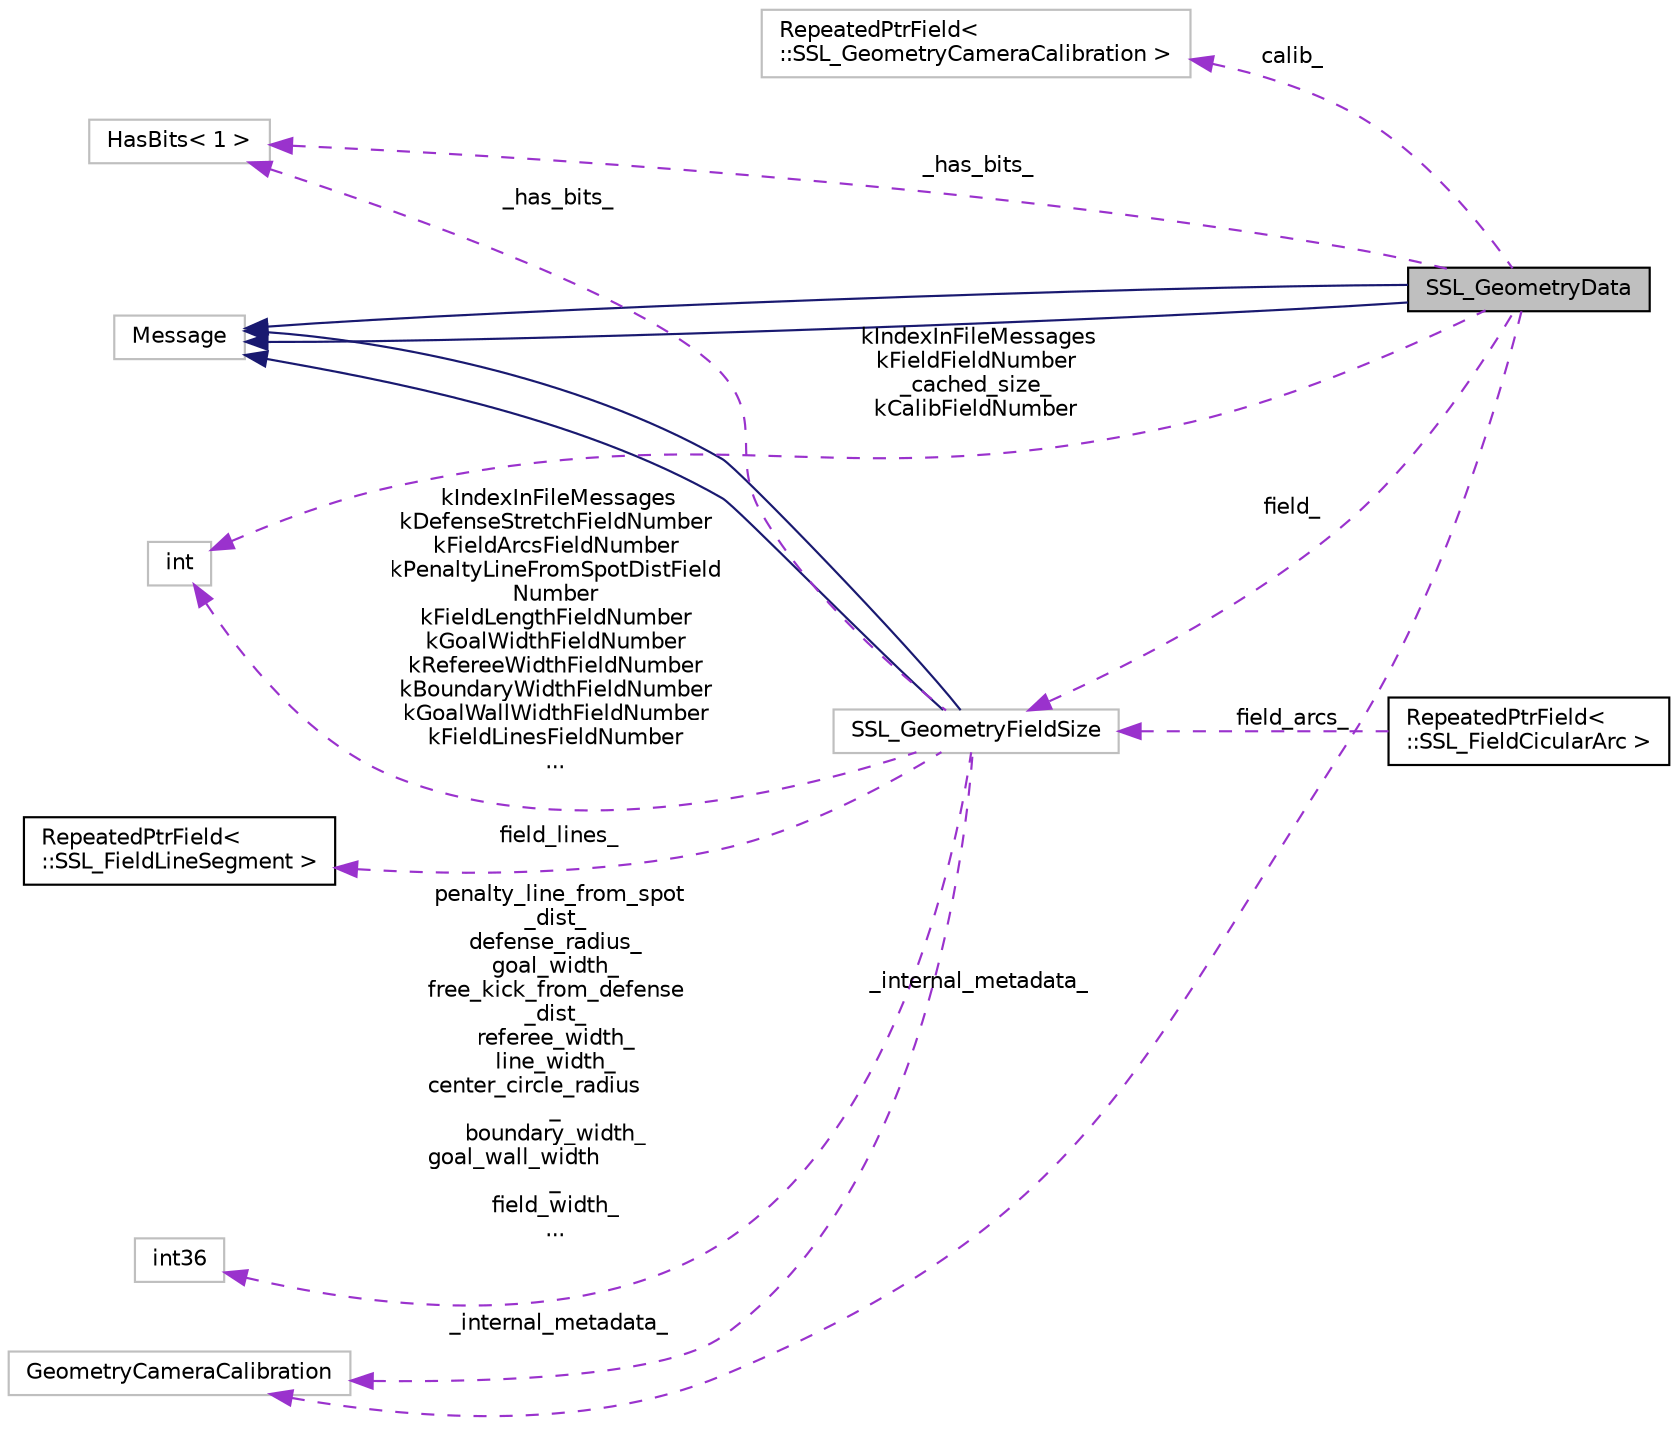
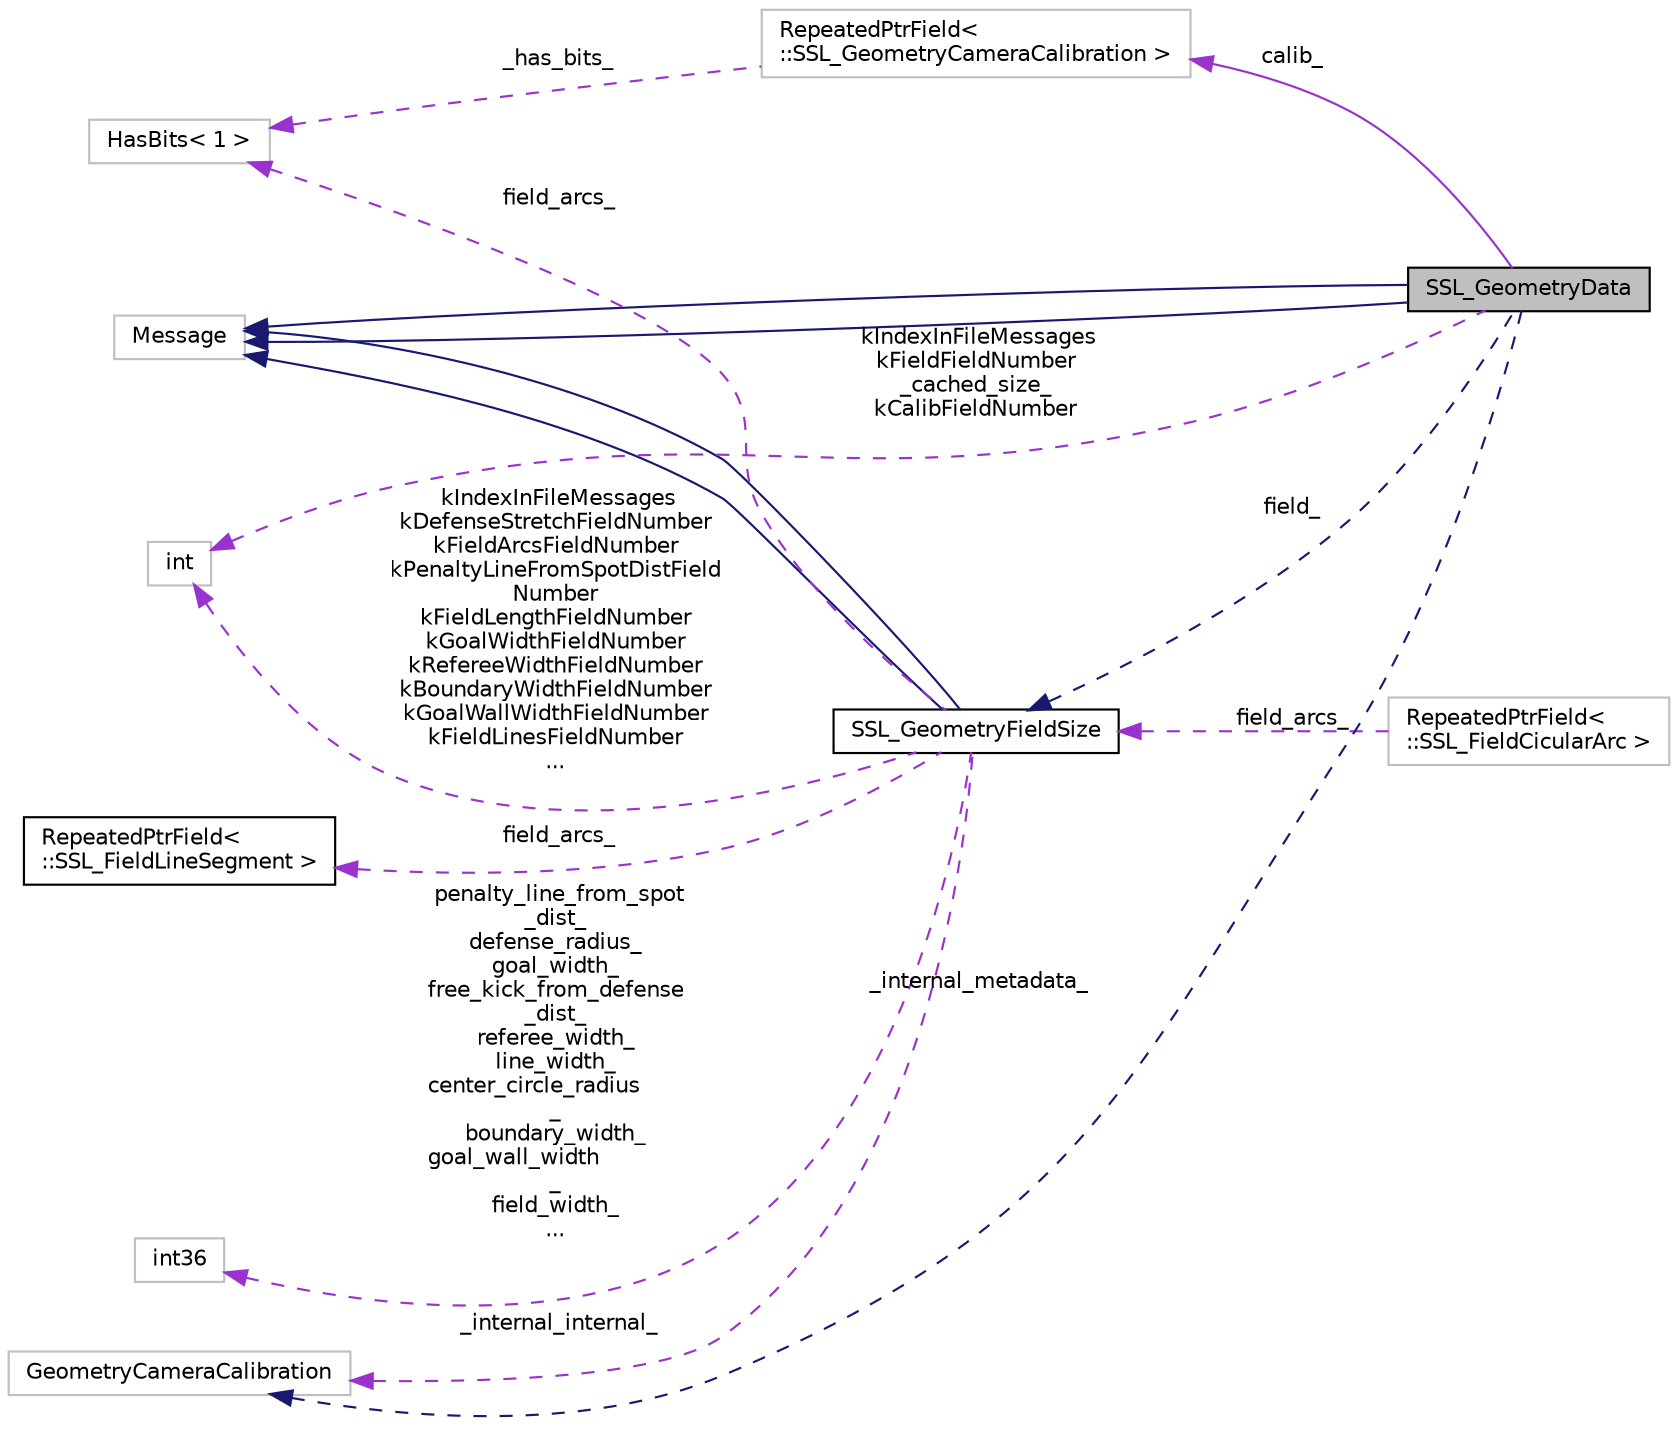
edge "SSL_GeometryData" -> "RepeatedPtrField< ::SSL_GeometryCameraCalibration >": style dashed -> solid
edge "SSL_GeometryData" -> "HasBits< 1 >": now "RepeatedPtrField< ::SSL_GeometryCameraCalibration >" -> "HasBits< 1 >"
edge "SSL_GeometryFieldSize" -> "HasBits< 1 >": label " _has_bits_" -> " field_arcs_"
edge "SSL_GeometryData" -> "SSL_GeometryFieldSize": color darkorchid3 -> midnightblue
node "SSL_GeometryFieldSize": color grey75 -> black
node "RepeatedPtrField< ::SSL_FieldCicularArc >": color black -> grey75
edge "SSL_GeometryFieldSize" -> "RepeatedPtrField< ::SSL_FieldLineSegment >": label " field_lines_" -> " field_arcs_"
edge "SSL_GeometryData" -> "GeometryCameraCalibration": color darkorchid3 -> midnightblue
edge "SSL_GeometryFieldSize" -> "GeometryCameraCalibration": label " _internal_metadata_" -> " _internal_internal_"
